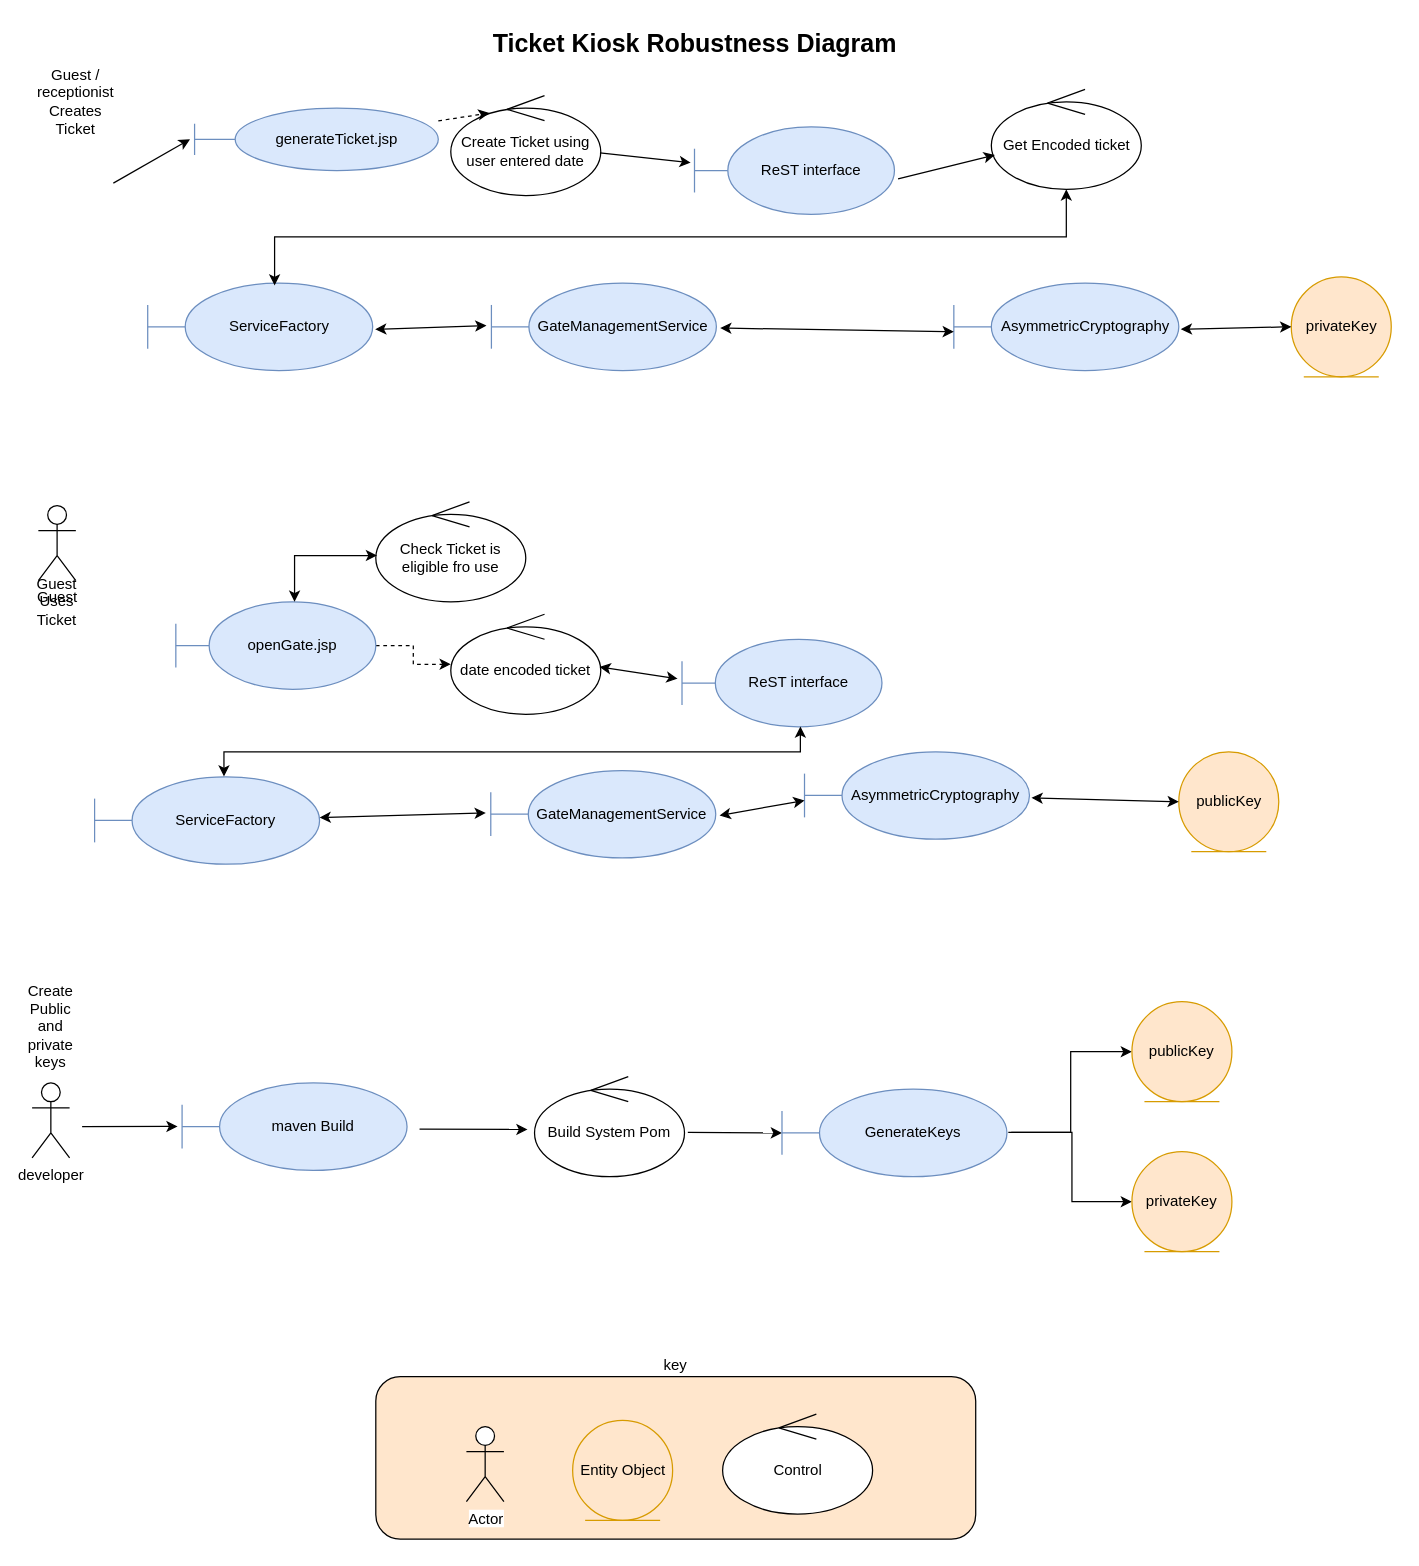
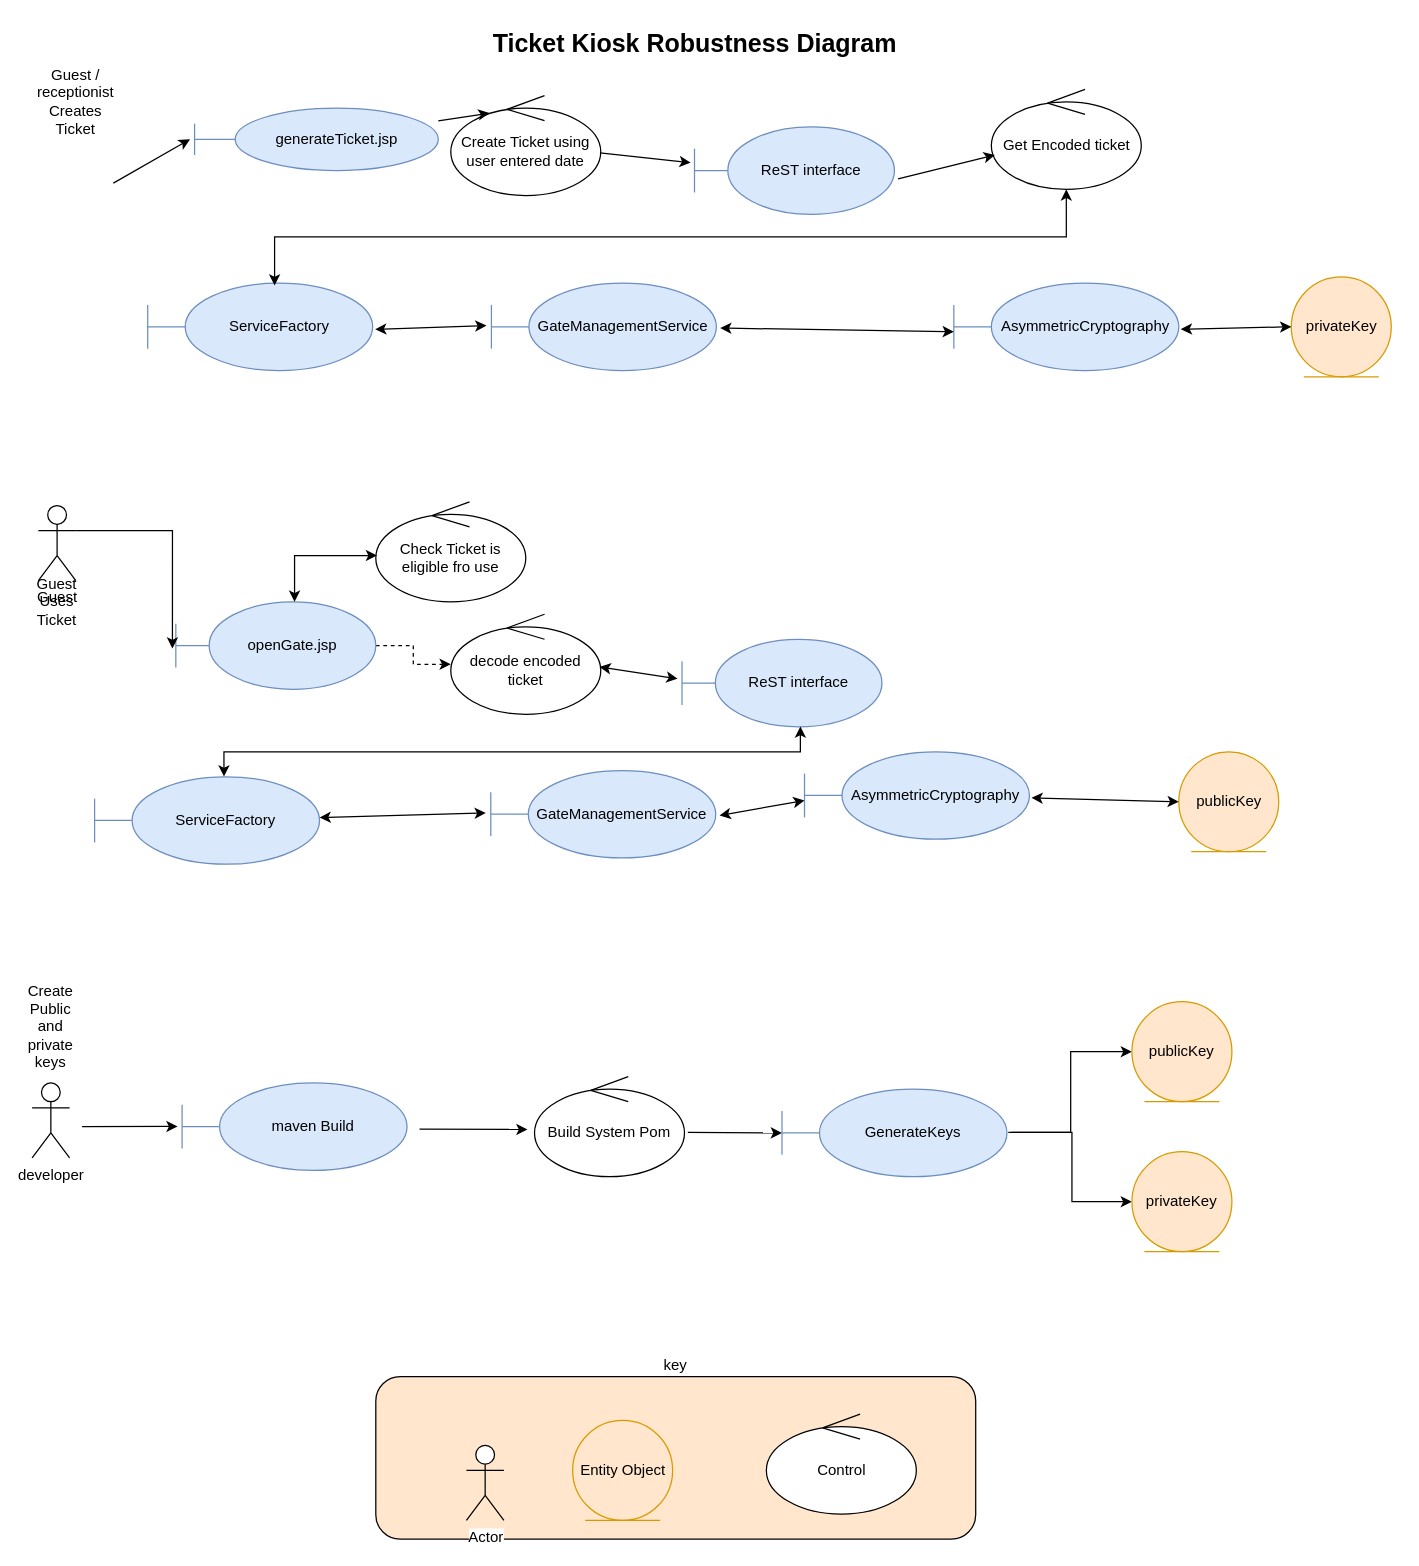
edge "generateTicket.jsp" -> "Create Ticket using user entered date": style dashed -> solid
edge "Guest" -> "openGate.jsp": added
node "date encoded ticket": label "date encoded ticket" -> "decode encoded ticket"
node "Actor": moved (485, 1464) -> (485, 1483)
node "Control": moved (798, 1464) -> (841, 1464)
